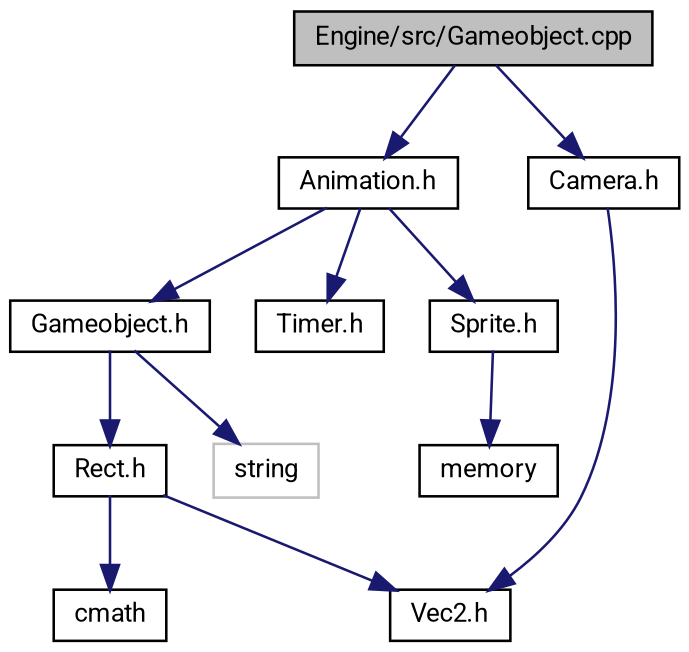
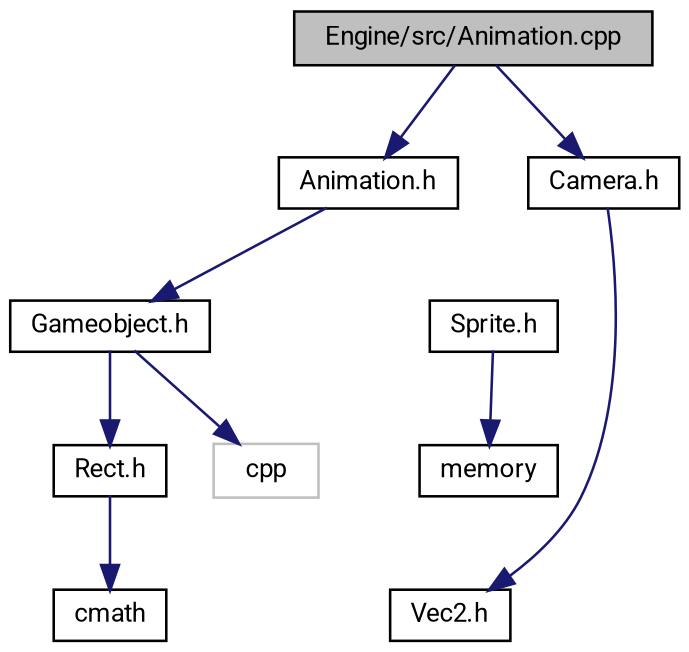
node "Engine/src/Gameobject.cpp": label "Engine/src/Gameobject.cpp" -> "Engine/src/Animation.cpp"
edge "Animation.h" -> "Sprite.h": removed
node "Timer.h": removed
node "string": label "string" -> "cpp"
edge "Rect.h" -> "Vec2.h": removed
